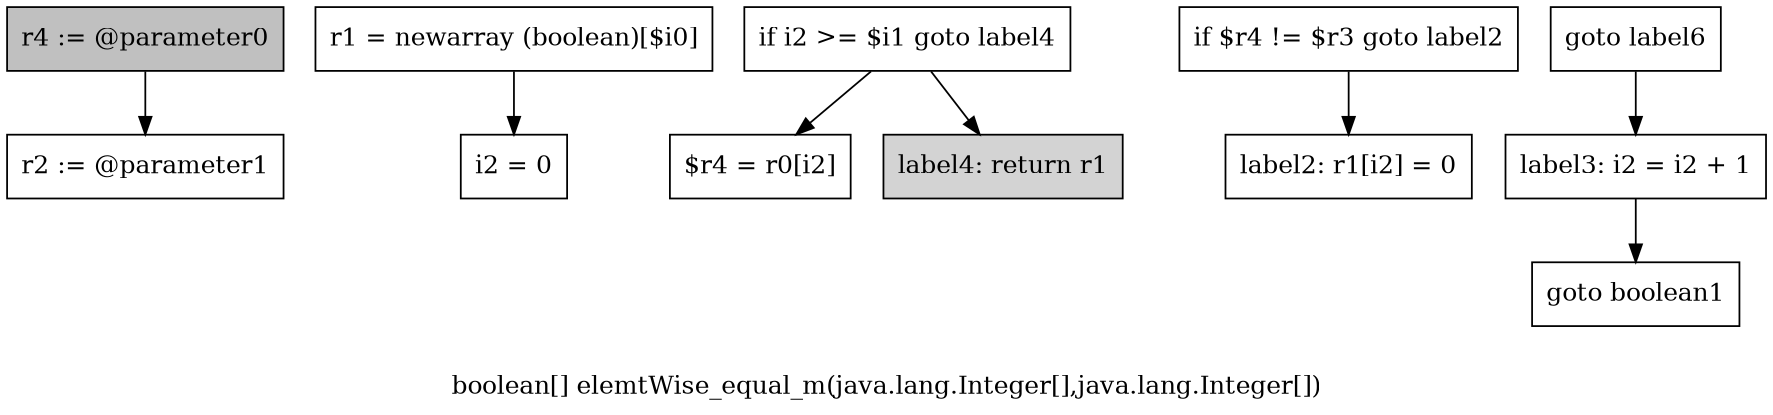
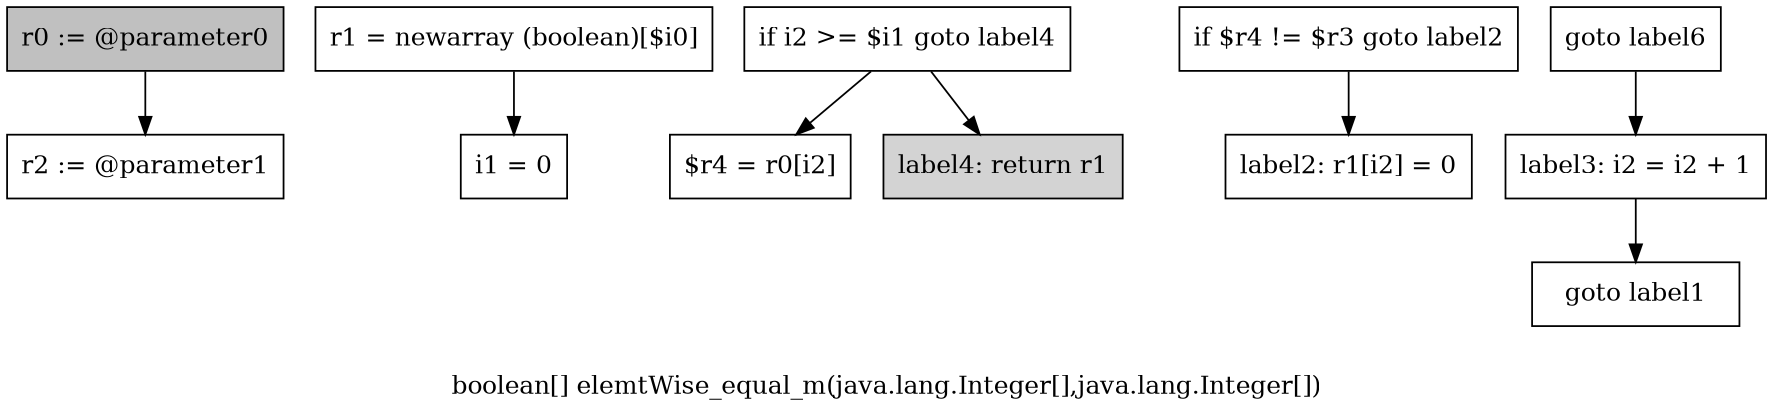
node "r4 := @parameter0": label "r4 := @parameter0" -> "r0 := @parameter0"
node "i2 = 0": label "i2 = 0" -> "i1 = 0"
node "goto boolean1": label "goto boolean1" -> "goto label1"
